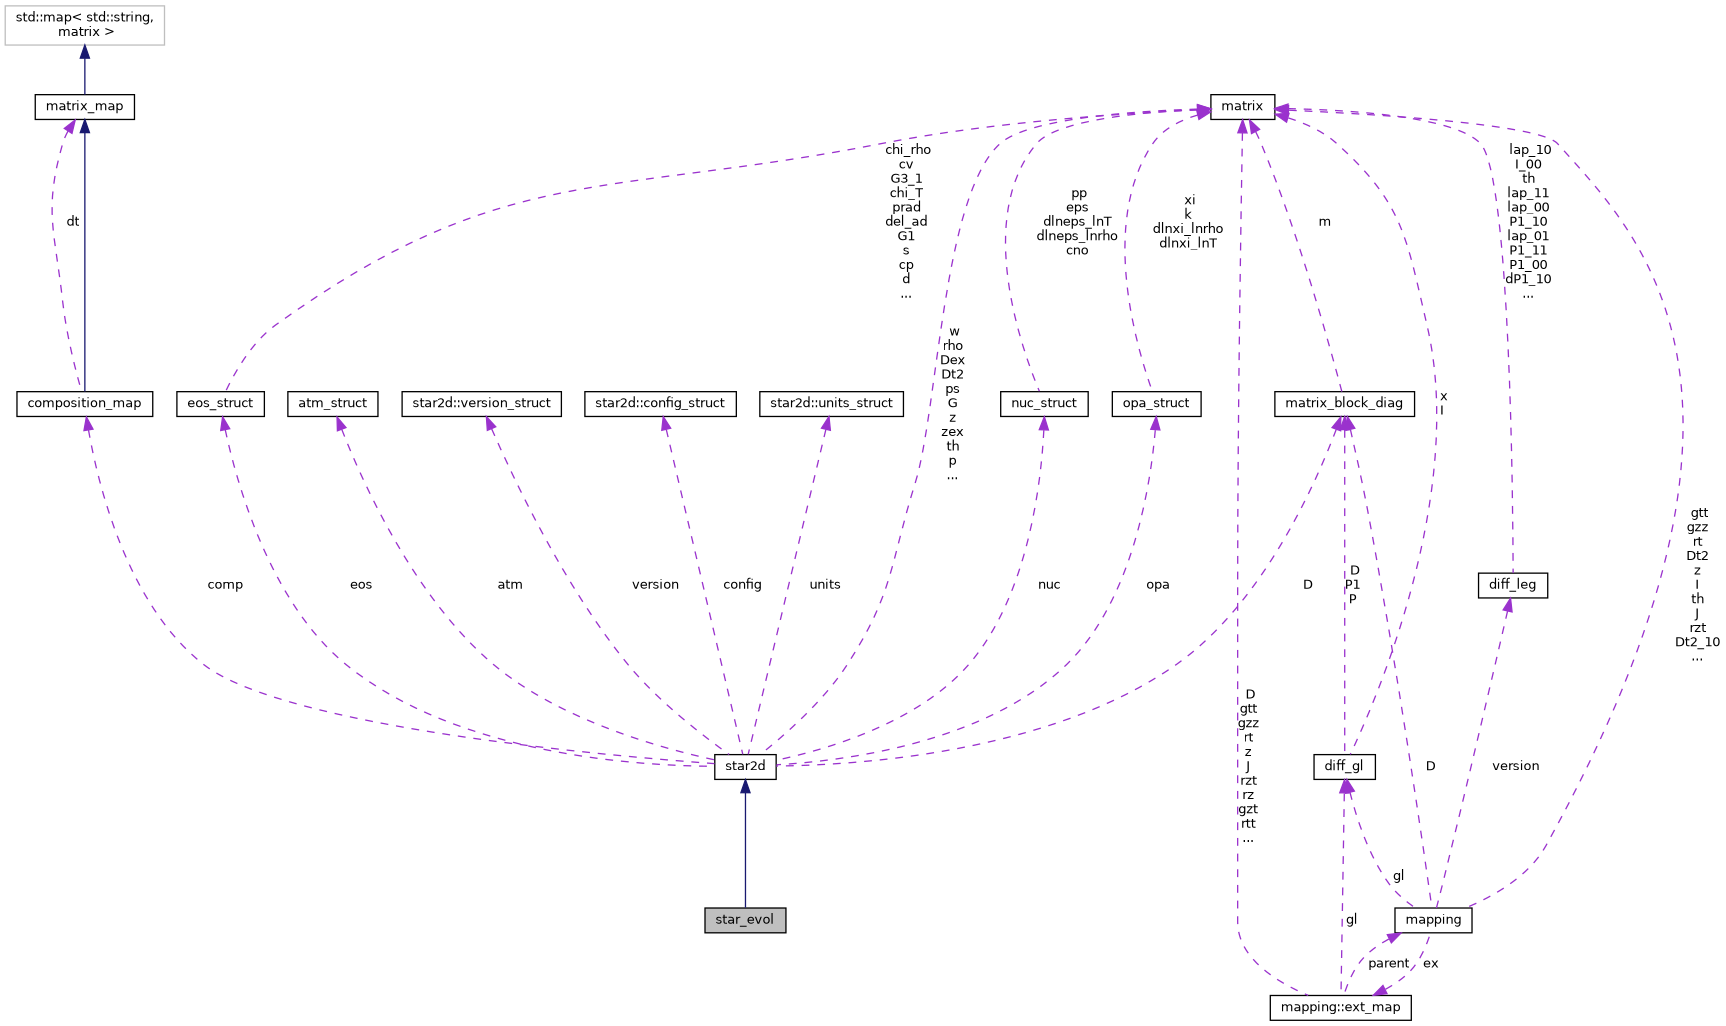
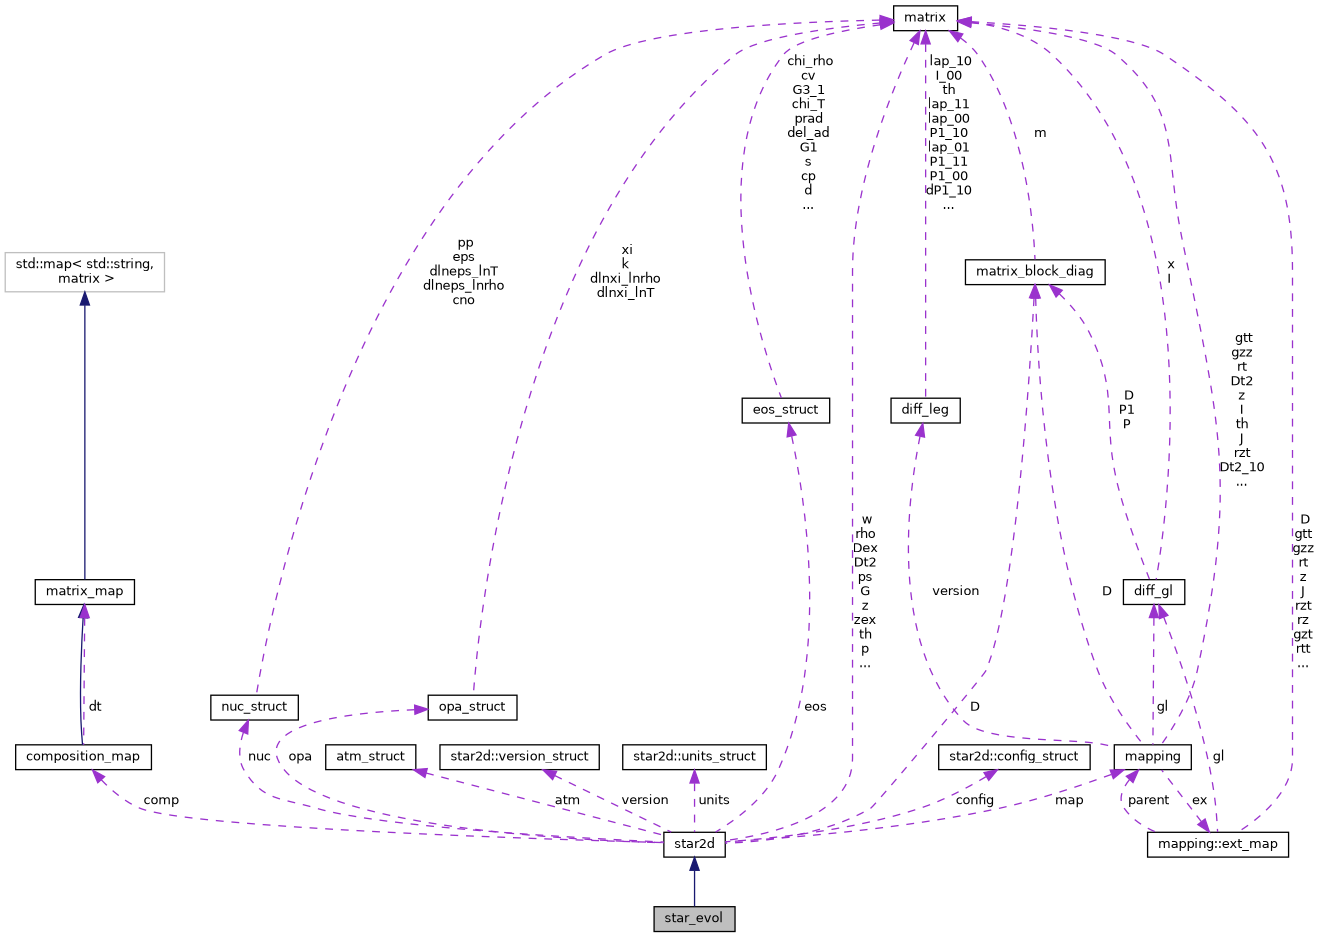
edge "star2d" -> "mapping": added, label "map"
